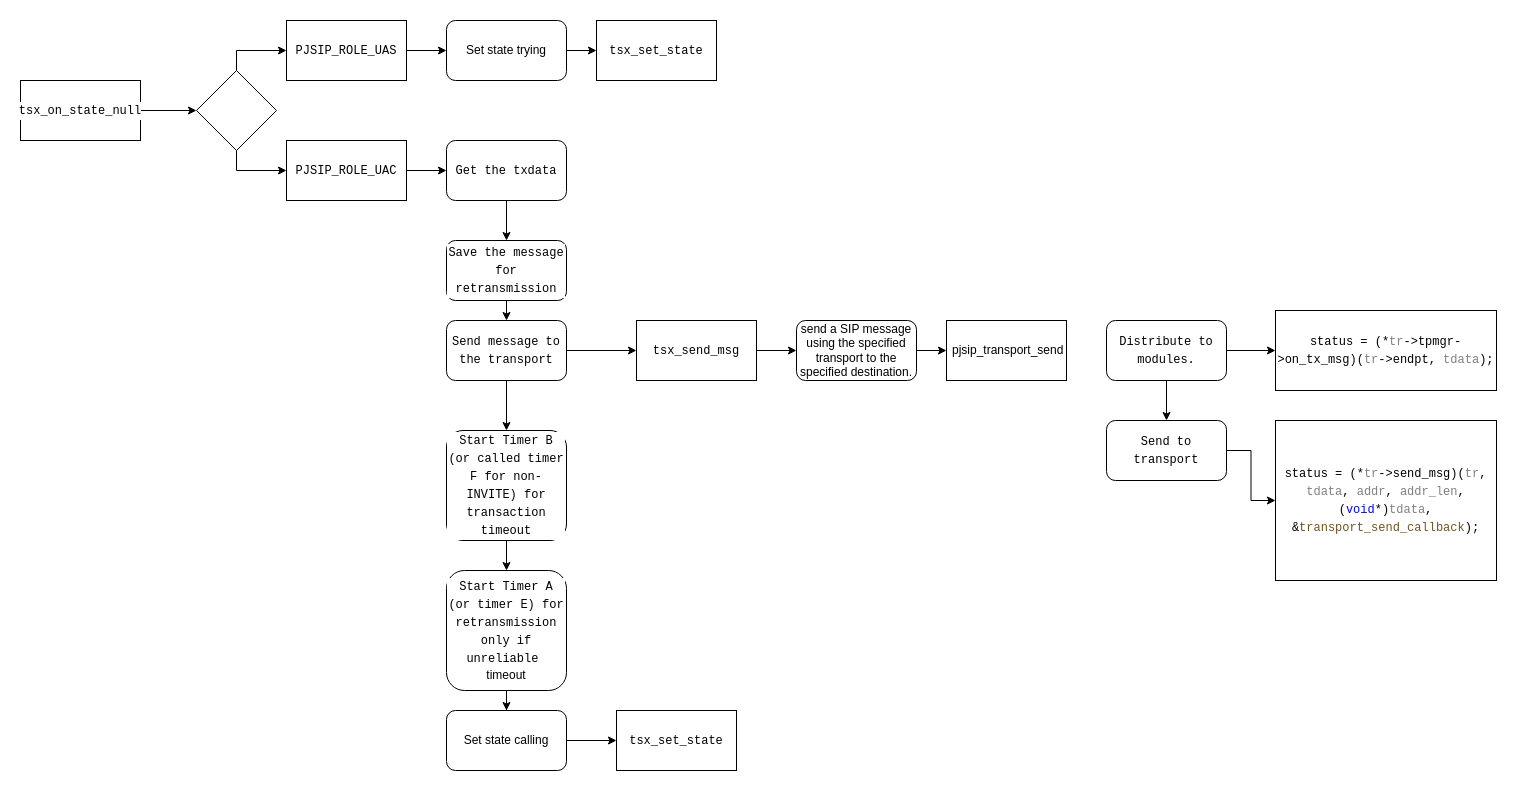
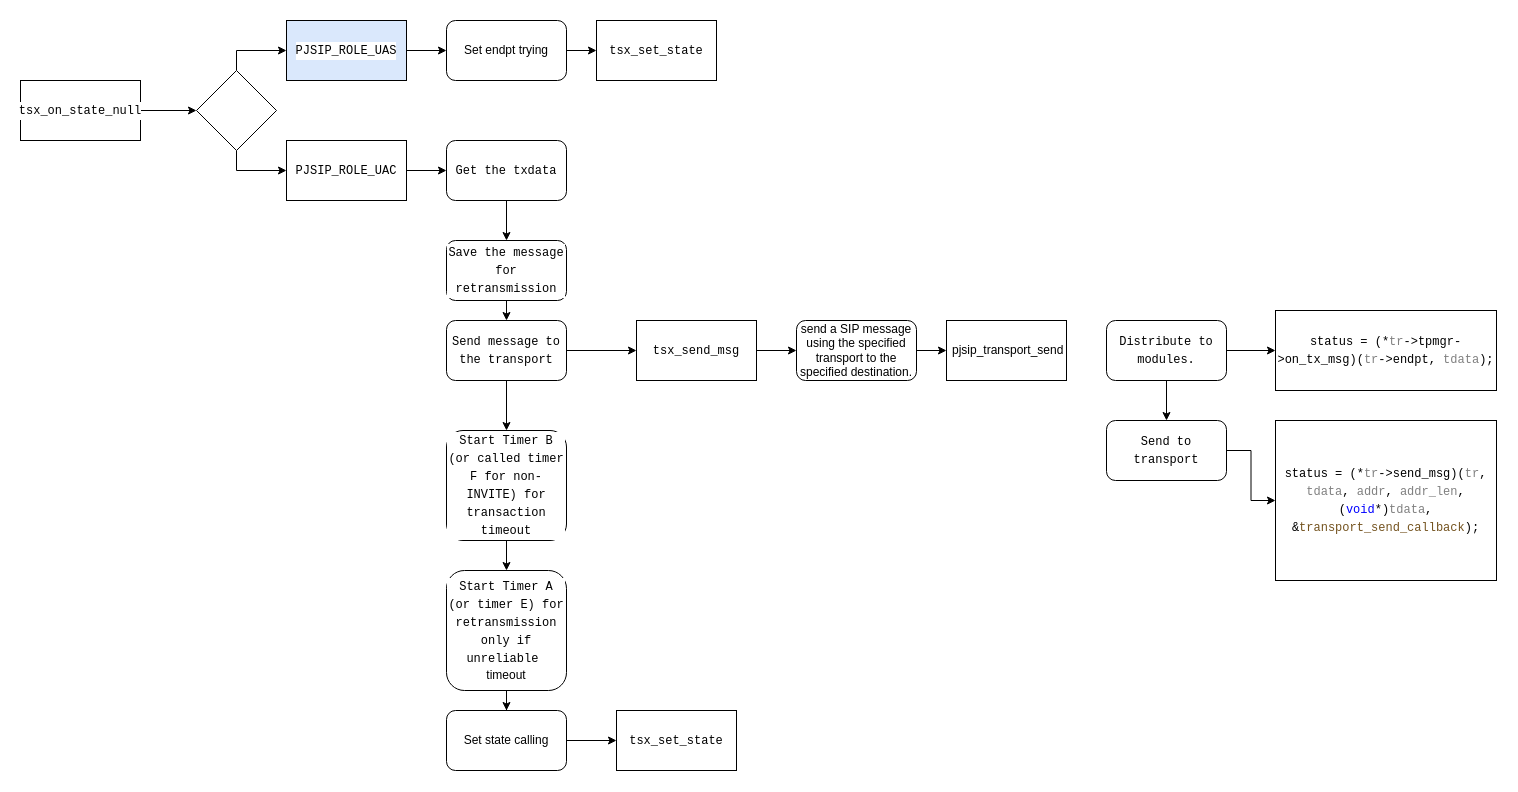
node "PJSIP_ROLE_UAS": fillcolor #ffffff -> #dae8fc
node "Set state trying": label "Set state trying" -> "Set endpt trying"
